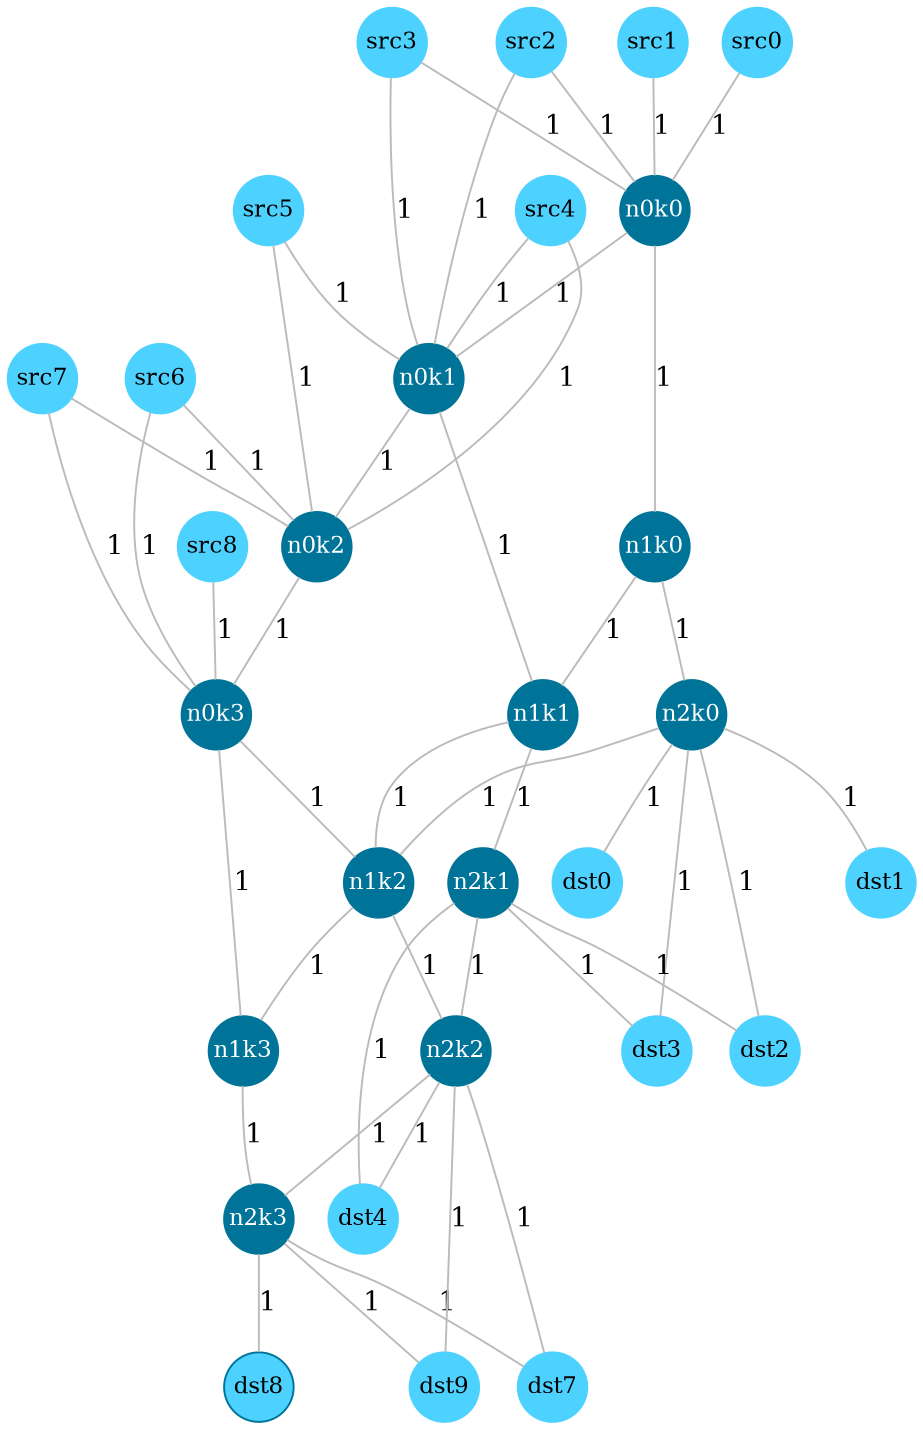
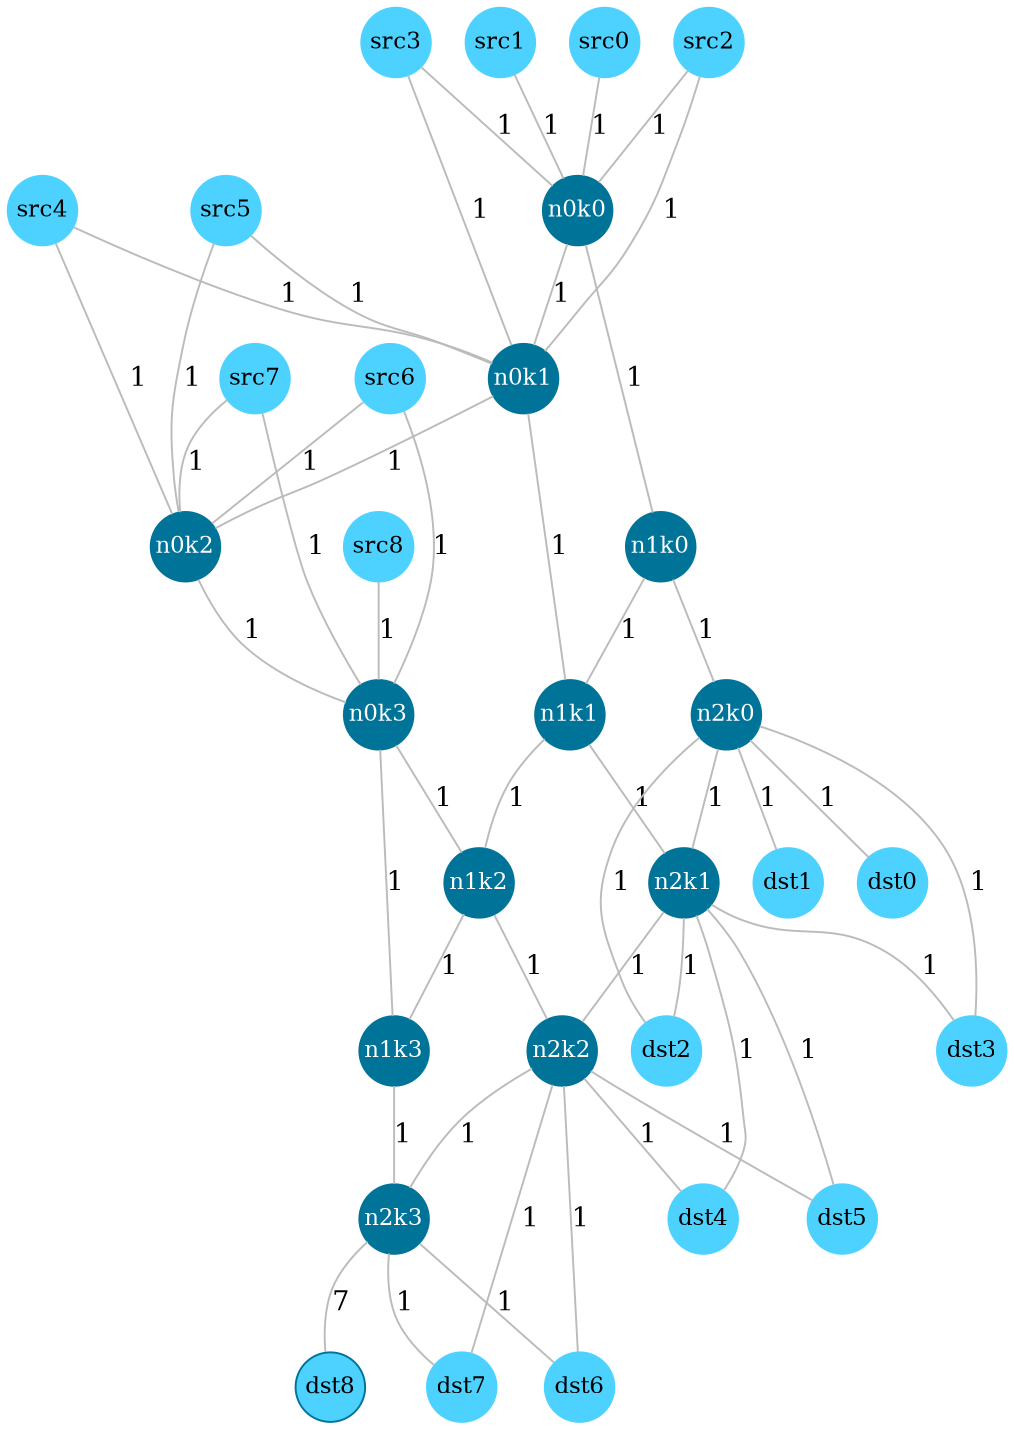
edge "n2k0" -- "n1k2": now "n2k0" -- "n2k1"
node "dst5": added
edge "n2k3" -- "dst8": label "1" -> "7"
node "dst9": label "dst9" -> "dst6"
